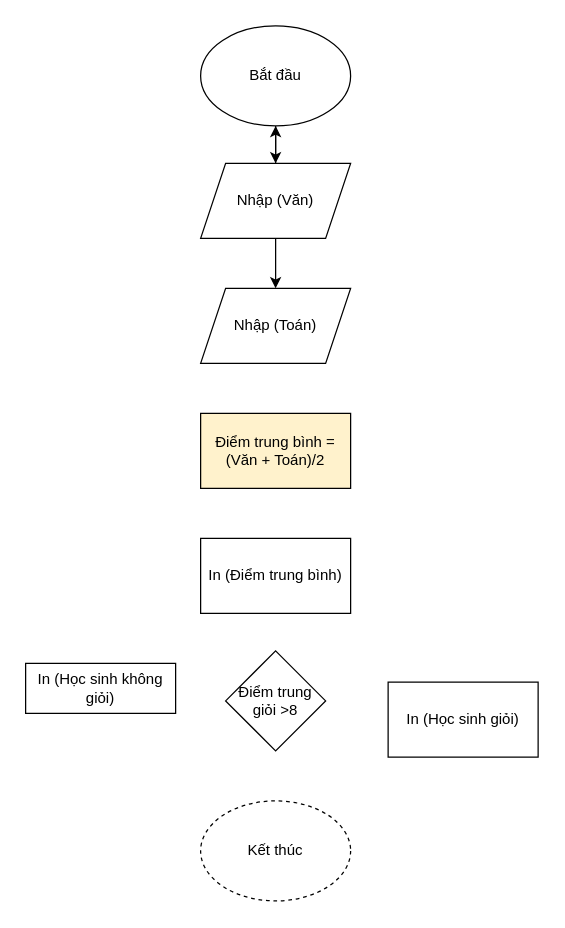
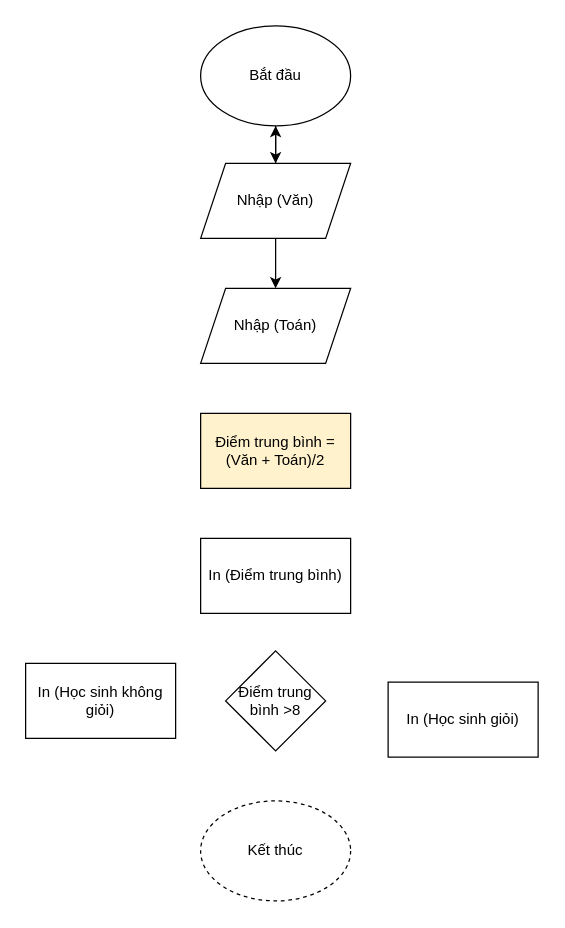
node "In (Học sinh không giỏi)": size 150x50 -> 150x75
node "Điểm trung giỏi >8": label "Điểm trung giỏi >8" -> "Điểm trung bình >8"
